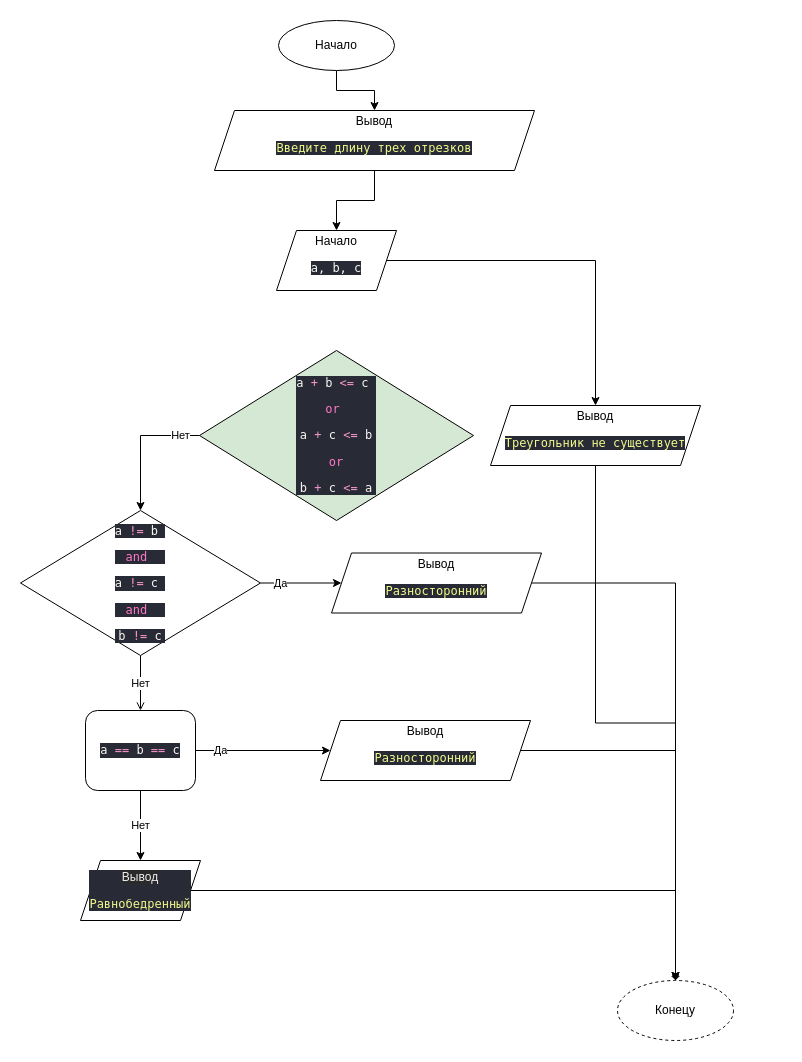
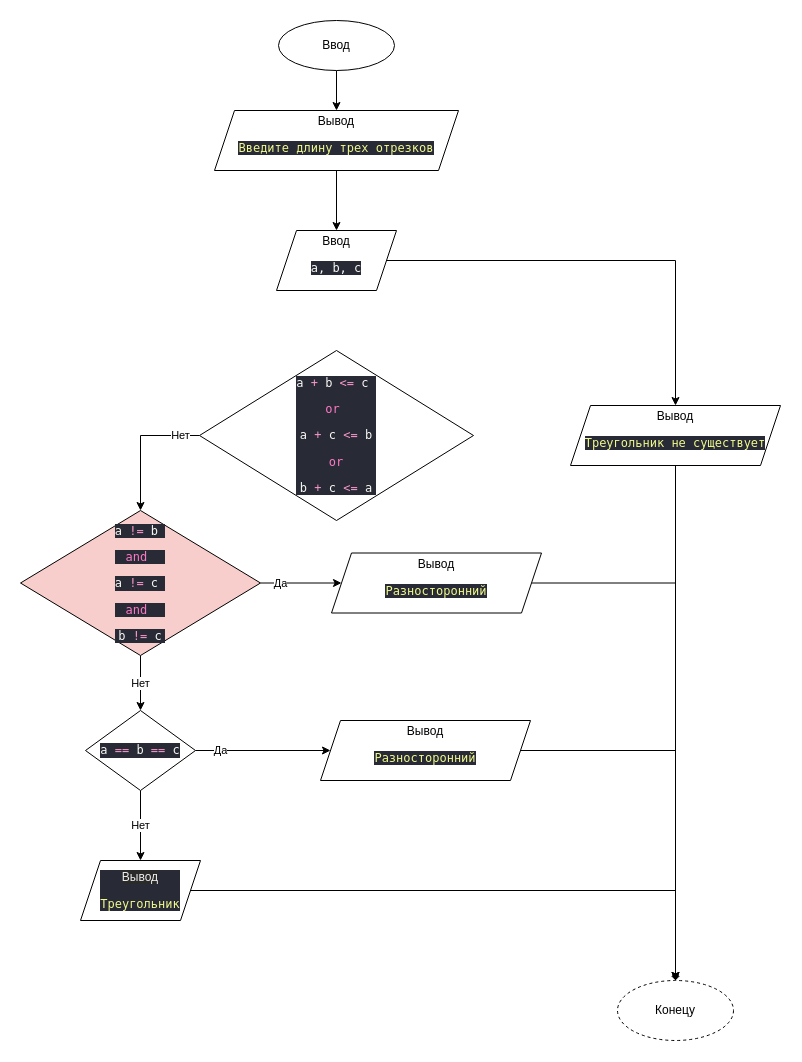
node "Начало": label "Начало" -> "Ввод"
node "Вывод Введите длину трех отрезков": size 320x60 -> 244x60
node "Начало a, b, c": label "Начало a, b, c" -> "Ввод a, b, c"
node "a + b <= c or a + c <= b or b + c <= a": fillcolor #d5e8d4 -> #ffffff
node "Вывод Треугольник не существует": moved (596, 436) -> (676, 436)
node "a != b and a != c and b != c": fillcolor #ffffff -> #f8cecc
edge "a != b and a != c and b != c" -> "a == b == c": arrowhead open -> classic
node "a == b == c": shape rounded rectangle -> diamond
node "ВыводРавнобедренный": label "ВыводРавнобедренный" -> "ВыводТреугольник"
